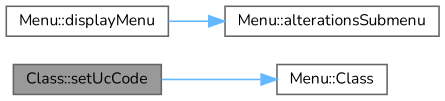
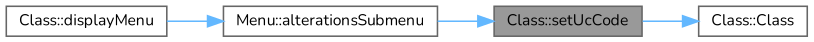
node "Menu::displayMenu": label "Menu::displayMenu" -> "Class::displayMenu"
edge "Menu::alterationsSubmenu" -> "Class::setUcCode": added
node "Menu::Class": label "Menu::Class" -> "Class::Class"
